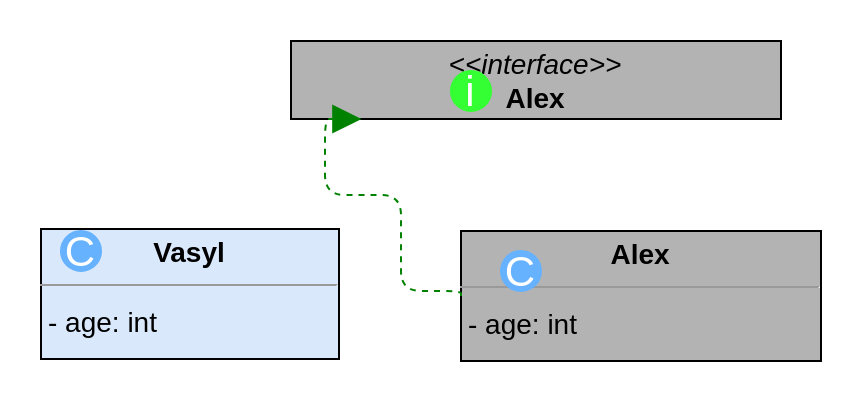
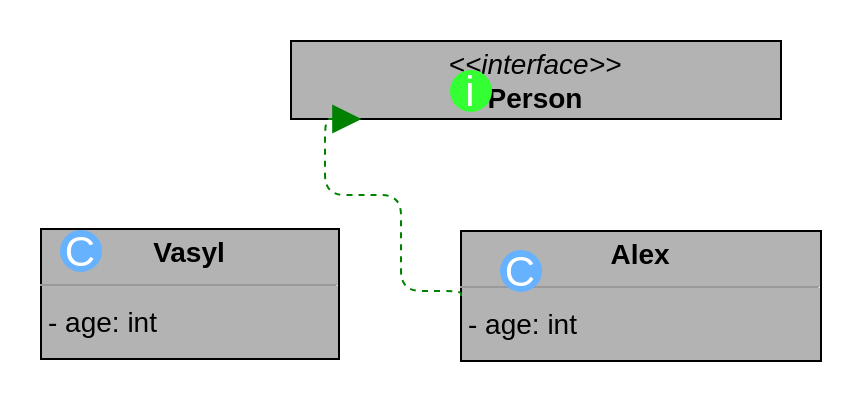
node "<<interface>> Alex": label "<<interface>> Alex" -> "<<interface>> Person"
node "Vasyl - age: int": fillcolor #dae8fc -> #b3b3b3
